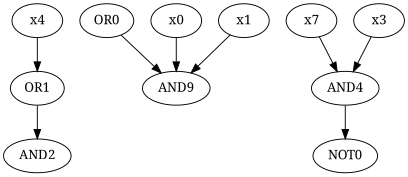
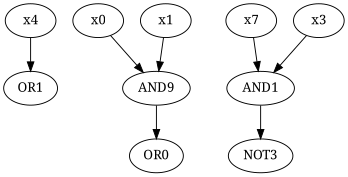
edge "OR0" -> "AND9": reversed
node "AND4": label "AND4" -> "AND1"
node "AND2": removed
node "NOT0": label "NOT0" -> "NOT3"
